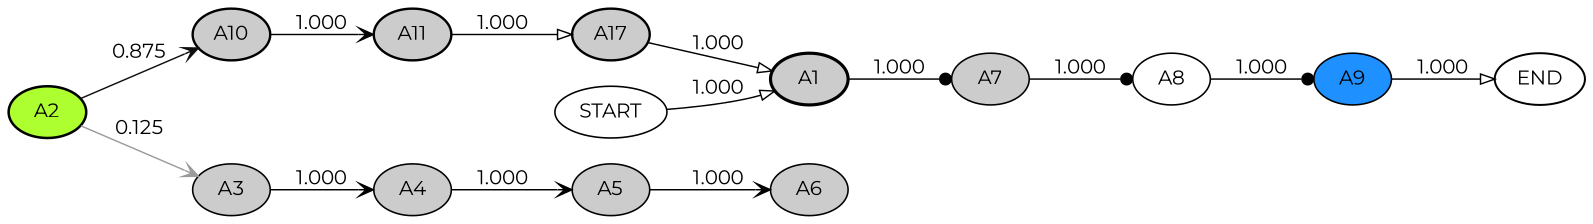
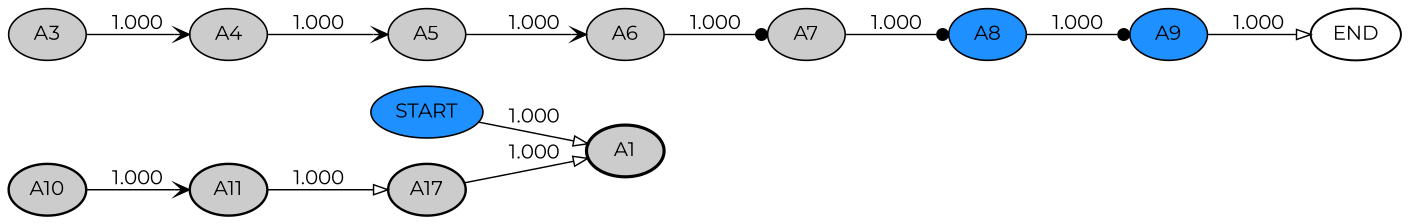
edge "A1" -> "A7": now "A6" -> "A7"
node "A8": fillcolor #ffffff -> #1e90ff
node "A2": removed
node "START": fillcolor #ffffff -> #1e90ff
